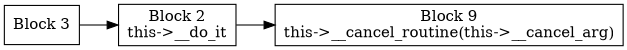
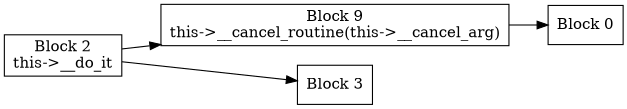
edge "Block 3" -> "Block 2 this->__do_it": reversed
node "Block 0": added
